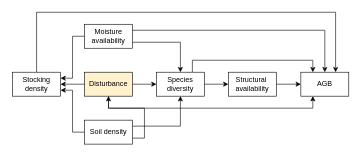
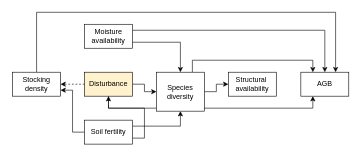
edge "Moisture availability" -> "Stocking density": removed
edge "Disturbance" -> "Stocking density": style solid -> dashed
node "Species diversity": size 48x24 -> 48x39
edge "Structural availability" -> "AGB": removed
node "Soil density": label "Soil density" -> "Soil fertility"
